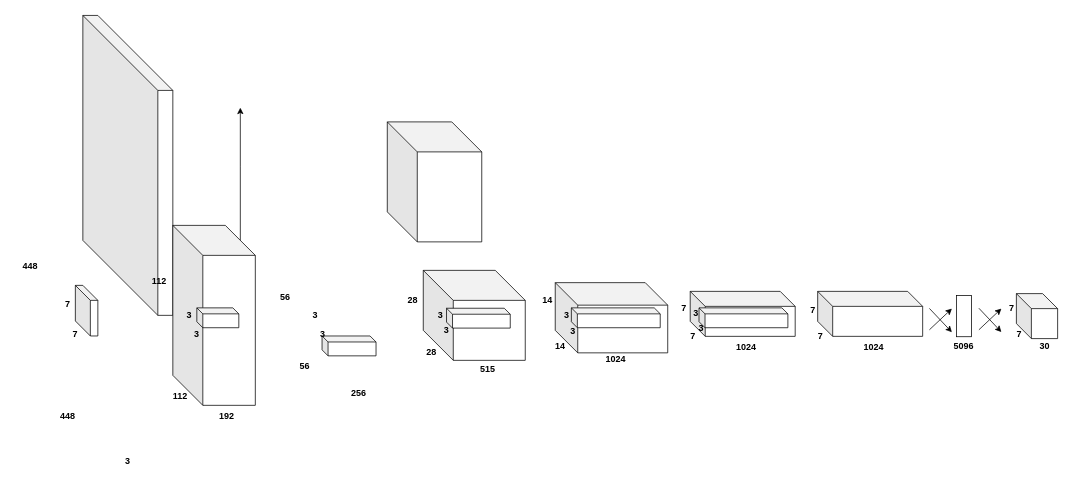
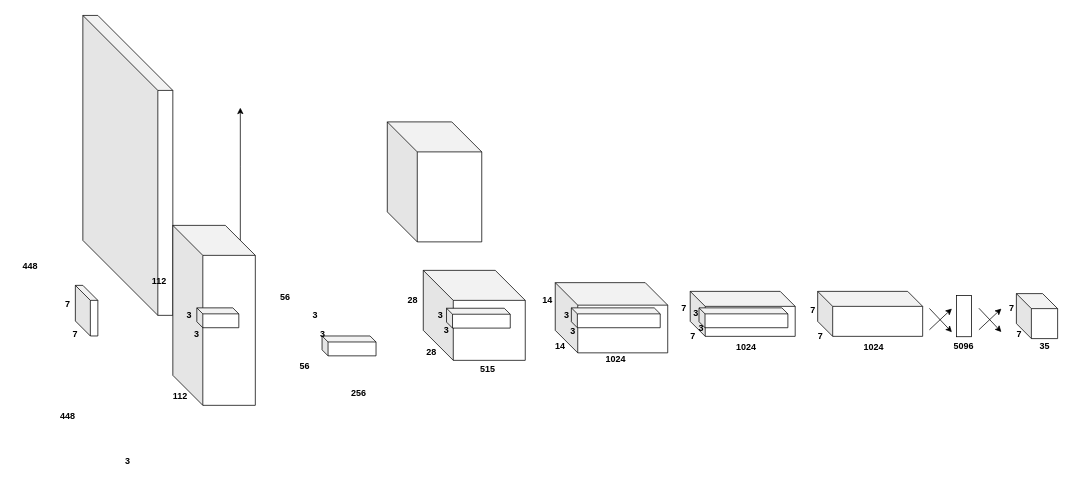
node "30": label "30" -> "35"
node "192": removed
